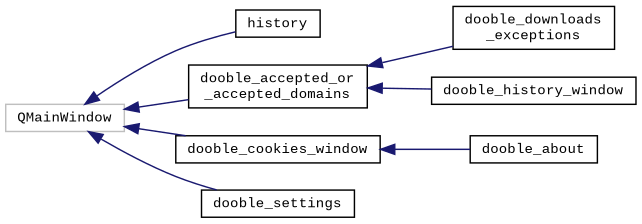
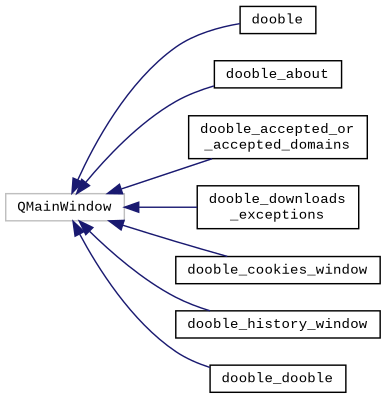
node "history": label "history" -> "dooble"
edge "dooble_downloads _exceptions" -> "dooble_accepted_or _accepted_domains": now "dooble_downloads _exceptions" -> "QMainWindow"
edge "dooble_history_window" -> "dooble_accepted_or _accepted_domains": now "dooble_history_window" -> "QMainWindow"
edge "dooble_about" -> "dooble_cookies_window": now "dooble_about" -> "QMainWindow"
node "dooble_settings": label "dooble_settings" -> "dooble_dooble"
